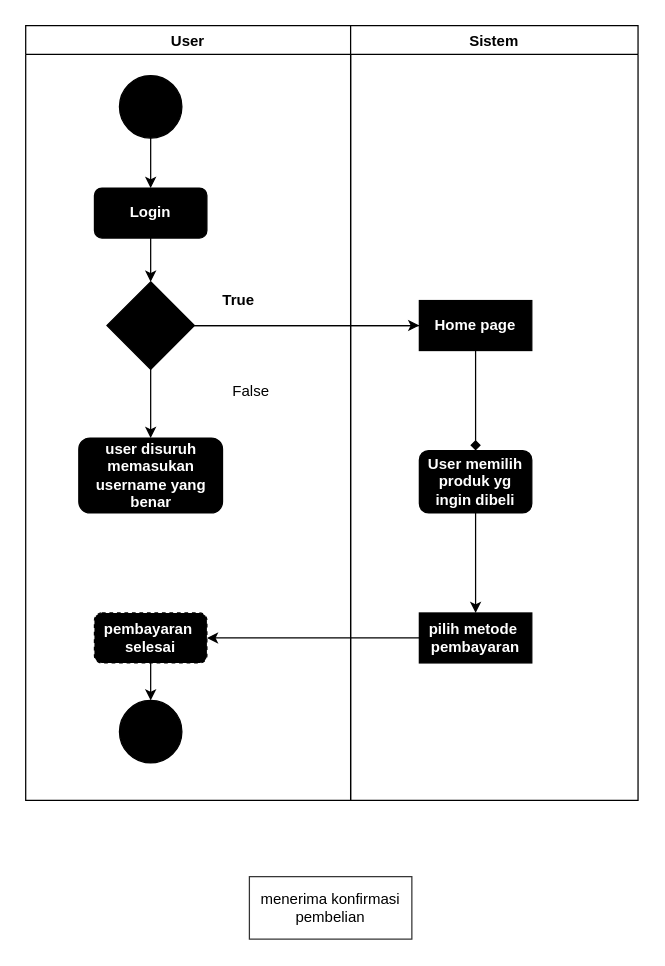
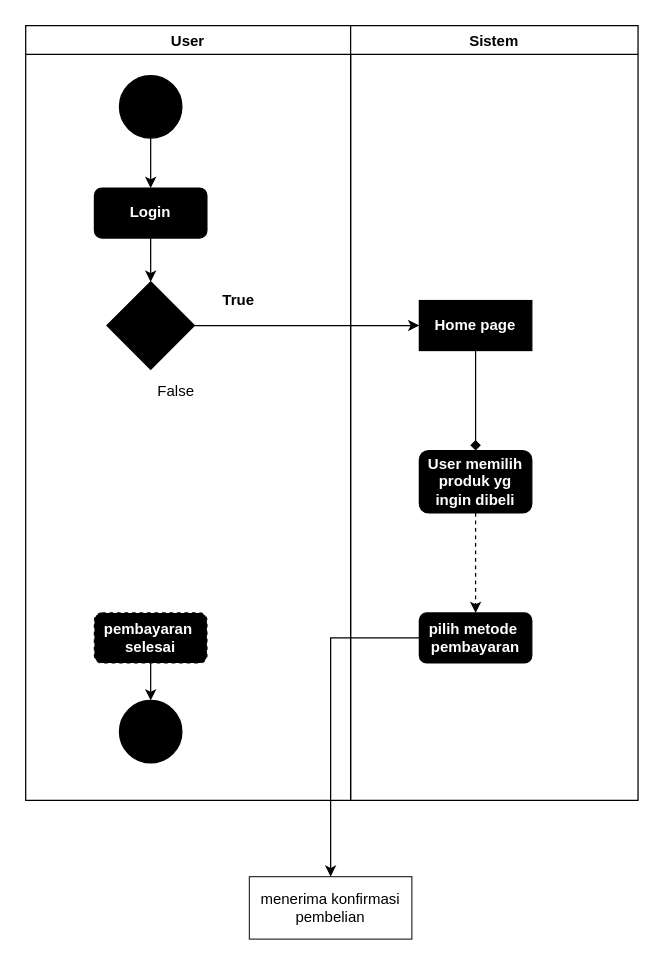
node "False": moved (251, 392) -> (176, 392)
edge "Home page" -> "user disuruh memasukan username yang benar": removed
node "user disuruh memasukan username yang benar": removed
edge "User memilih produk yg ingin dibeli" -> "pilih metode pembayaran": style solid -> dashed
edge "pilih metode pembayaran" -> "pembayaran selesai": now "pilih metode pembayaran" -> "menerima konfirmasi pembelian"
node "pilih metode pembayaran": shape rectangle -> rounded rectangle
